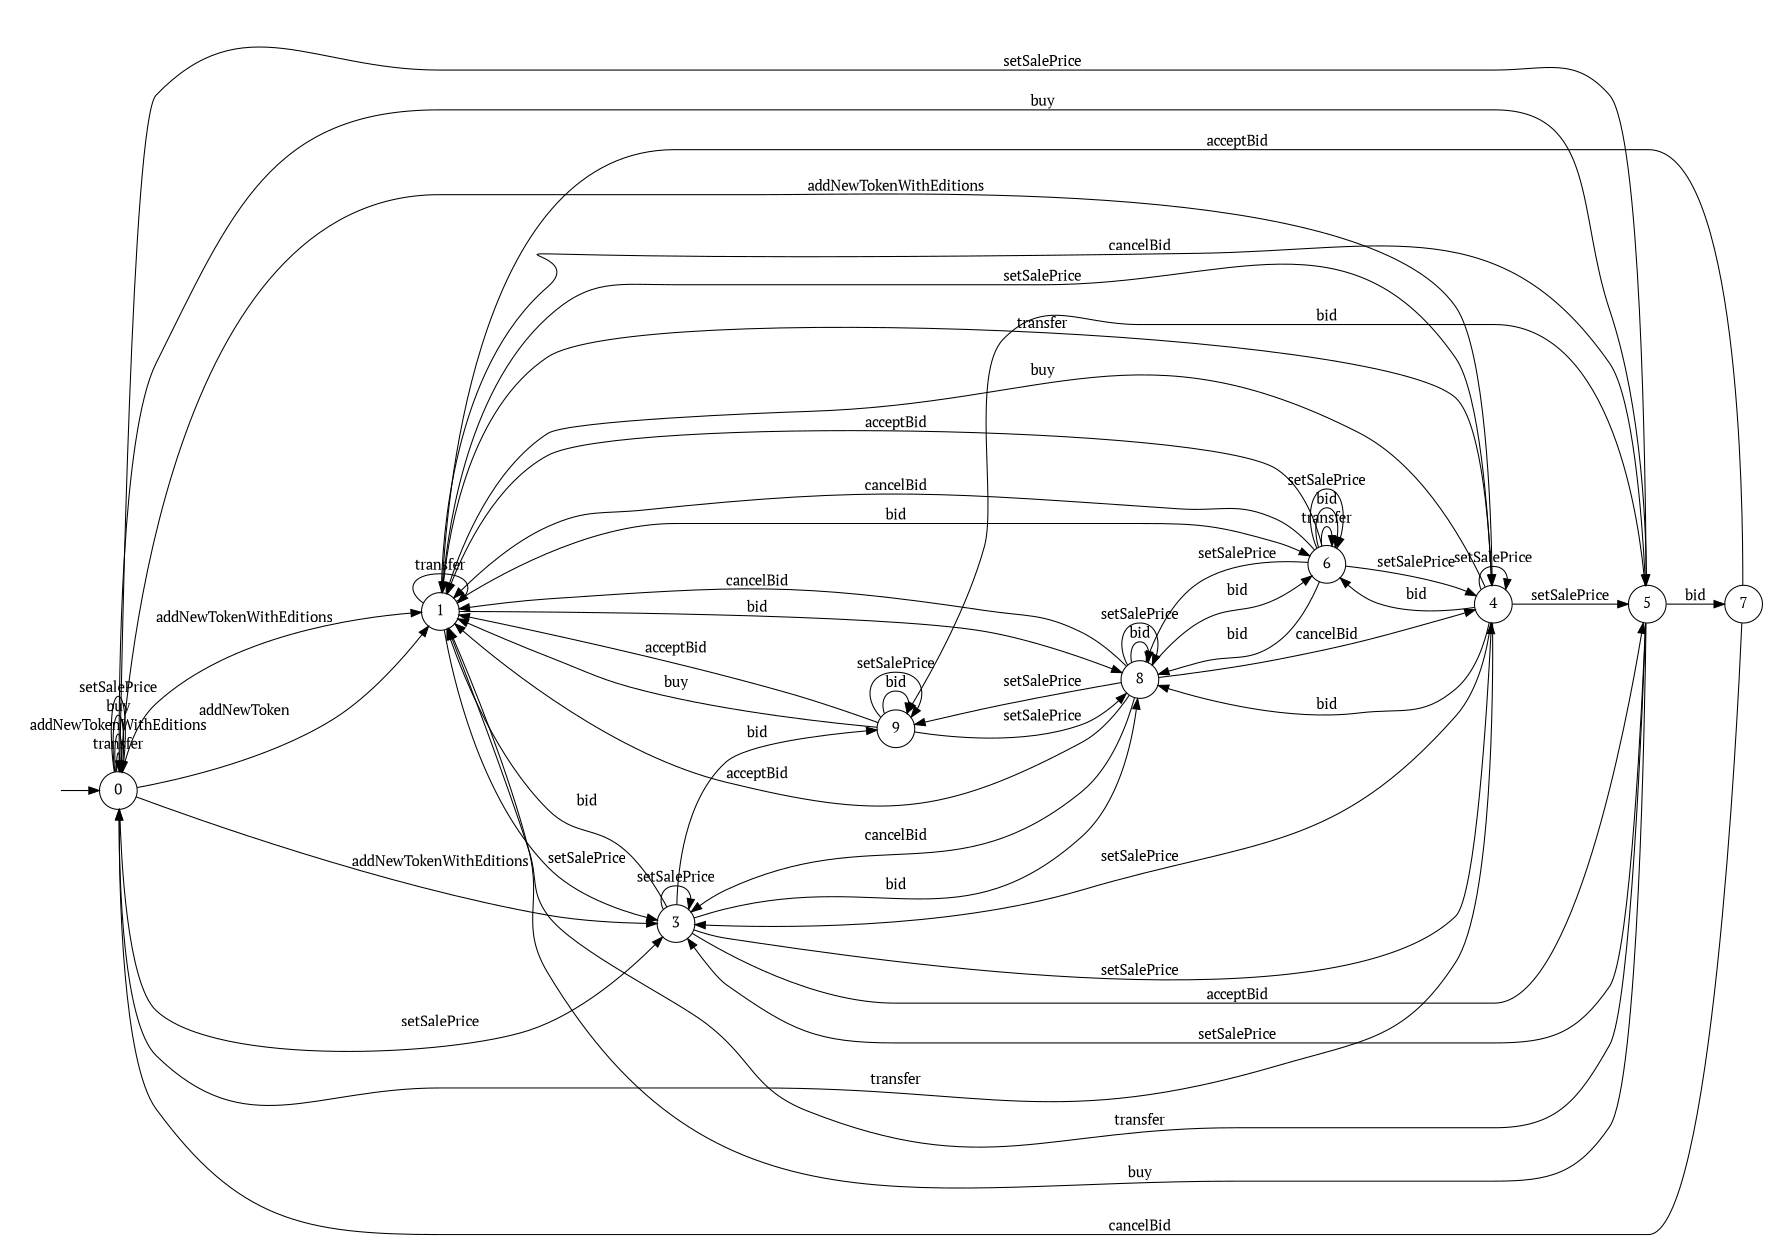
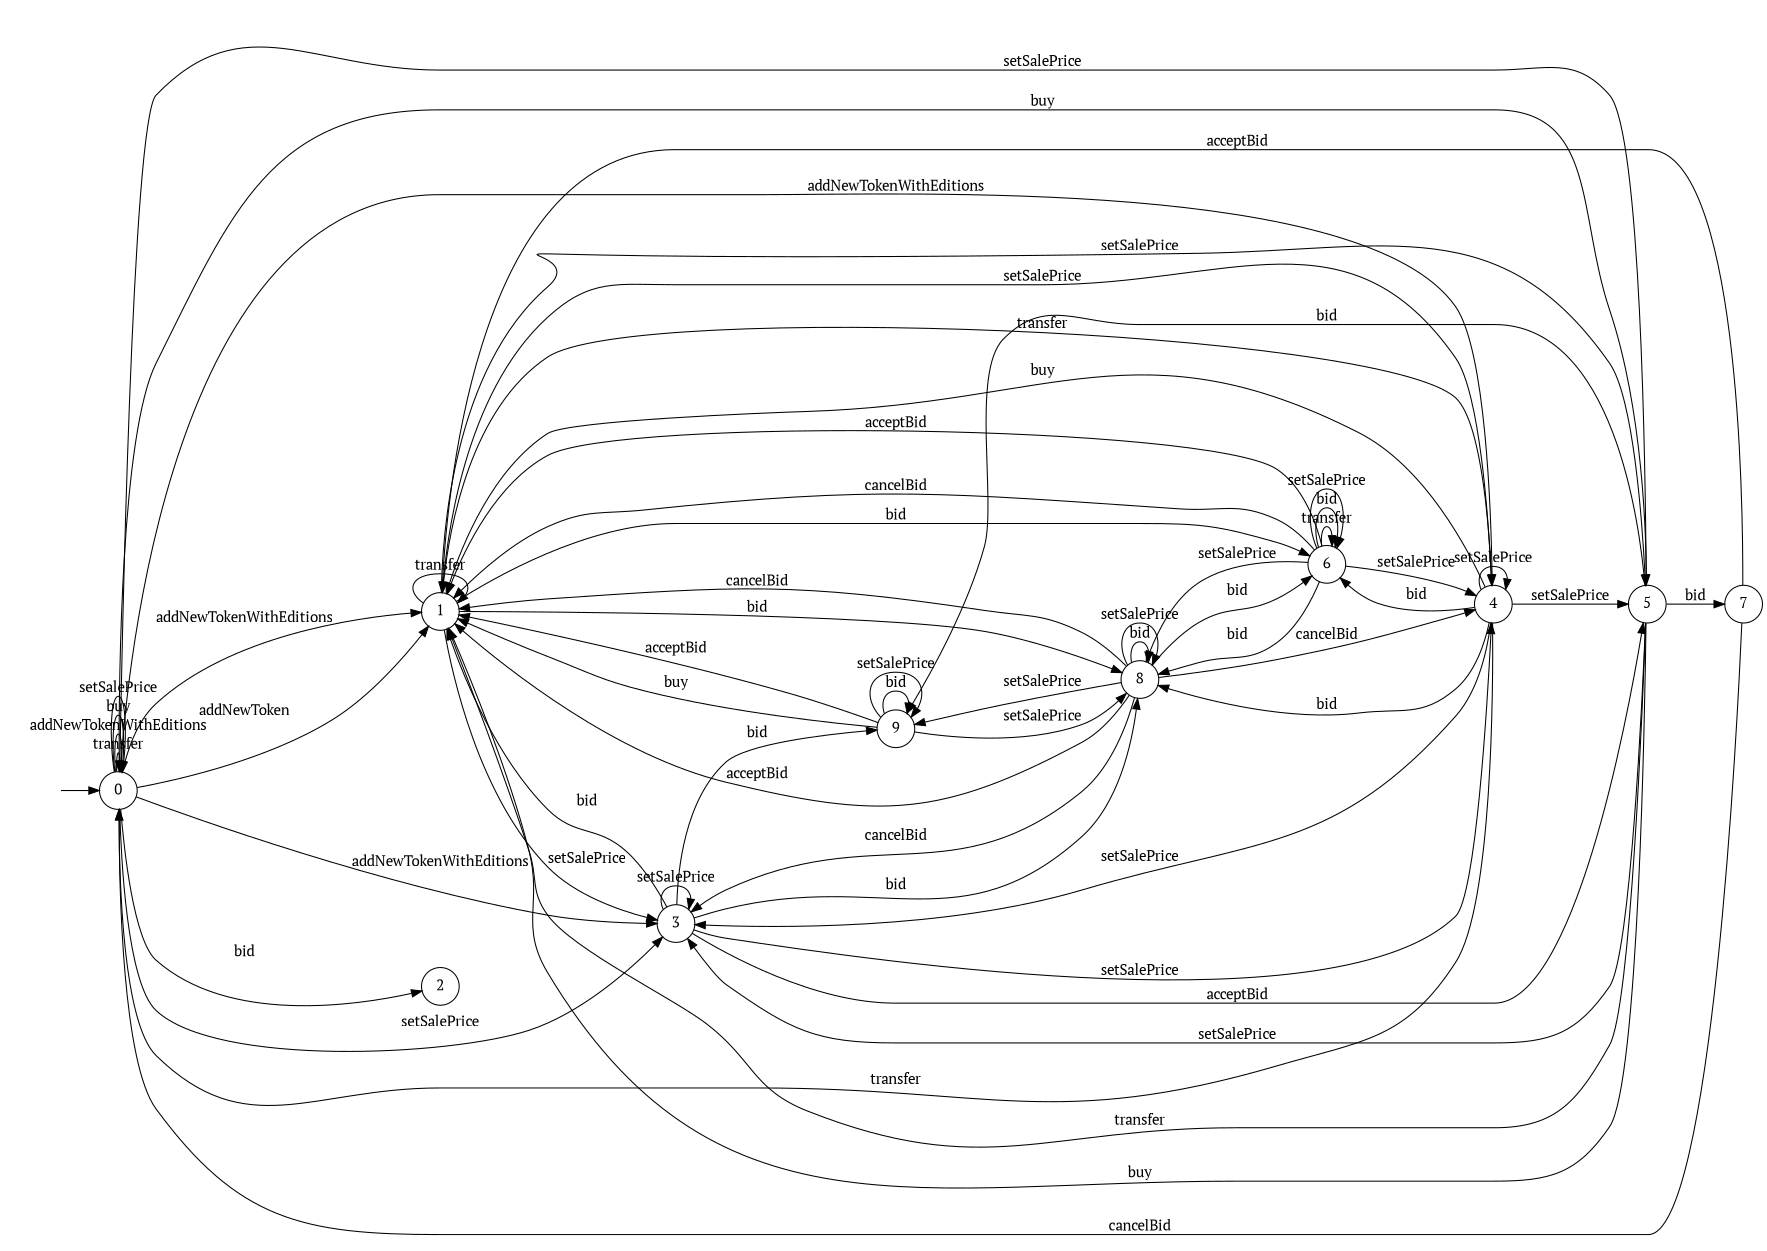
edge "1" -> "5": label "cancelBid" -> "setSalePrice"
node "2": added
